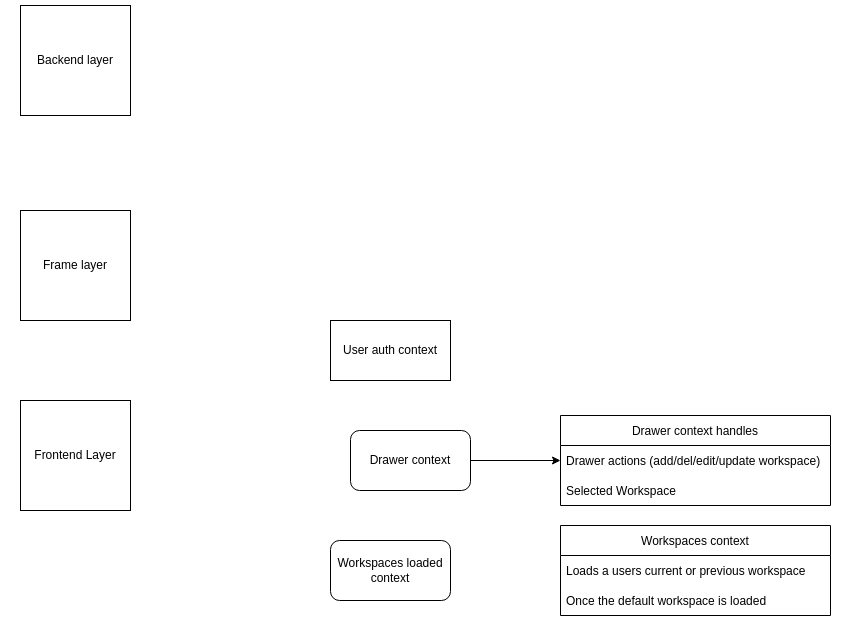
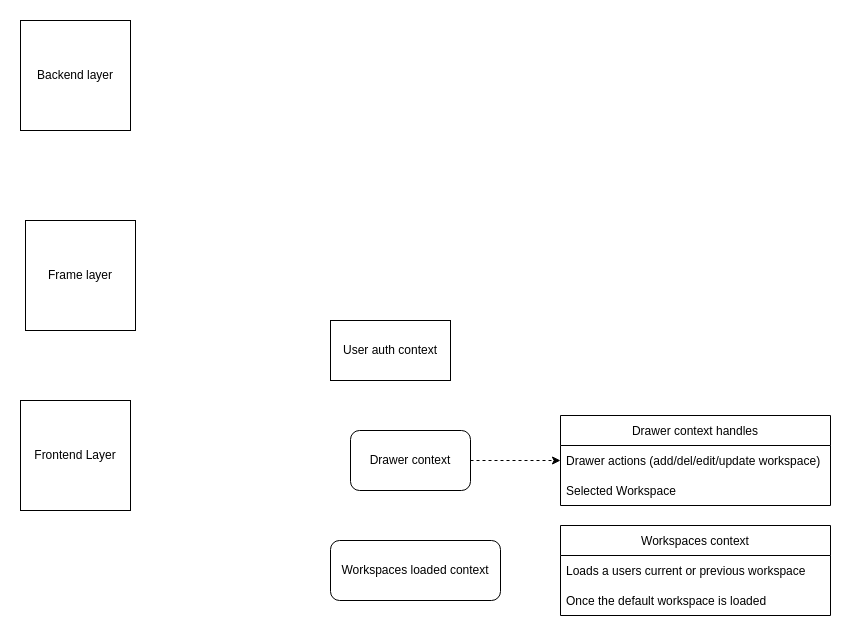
node "Backend layer": moved (76, 61) -> (76, 76)
node "Frame layer": moved (76, 266) -> (81, 276)
edge "Drawer context" -> "Drawer context handles": style solid -> dashed
node "Workspaces loaded context": size 120x60 -> 170x60
